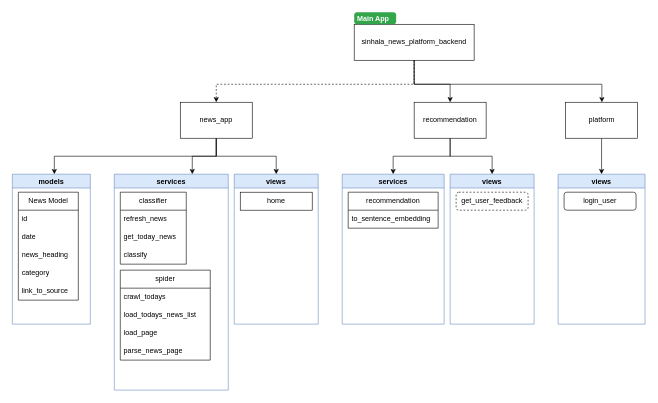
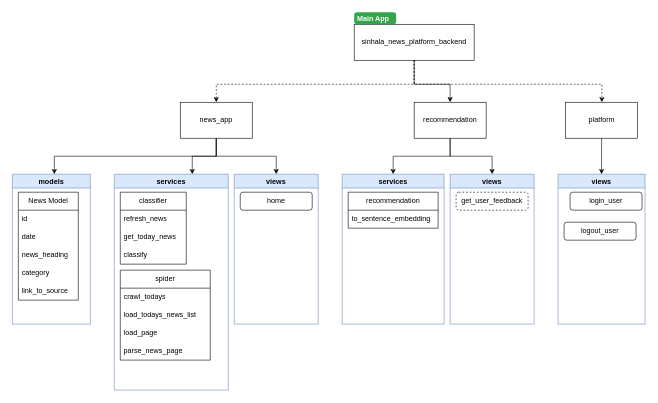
edge "sinhala_news_platform_backend" -> "platform": style solid -> dashed
node "home": shape rectangle -> rounded rectangle
node "login_user": moved (600, 201) -> (606, 201)
node "logout_user": added
